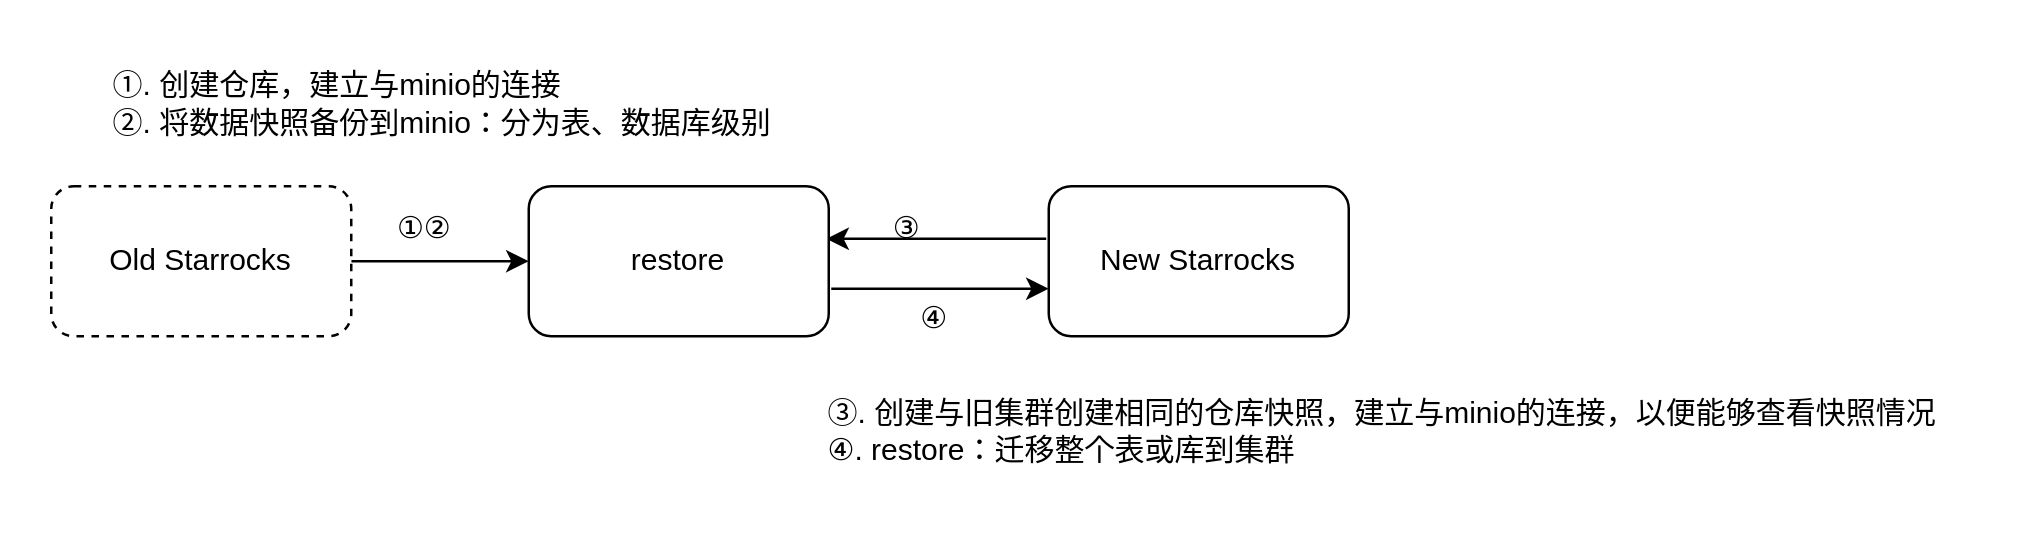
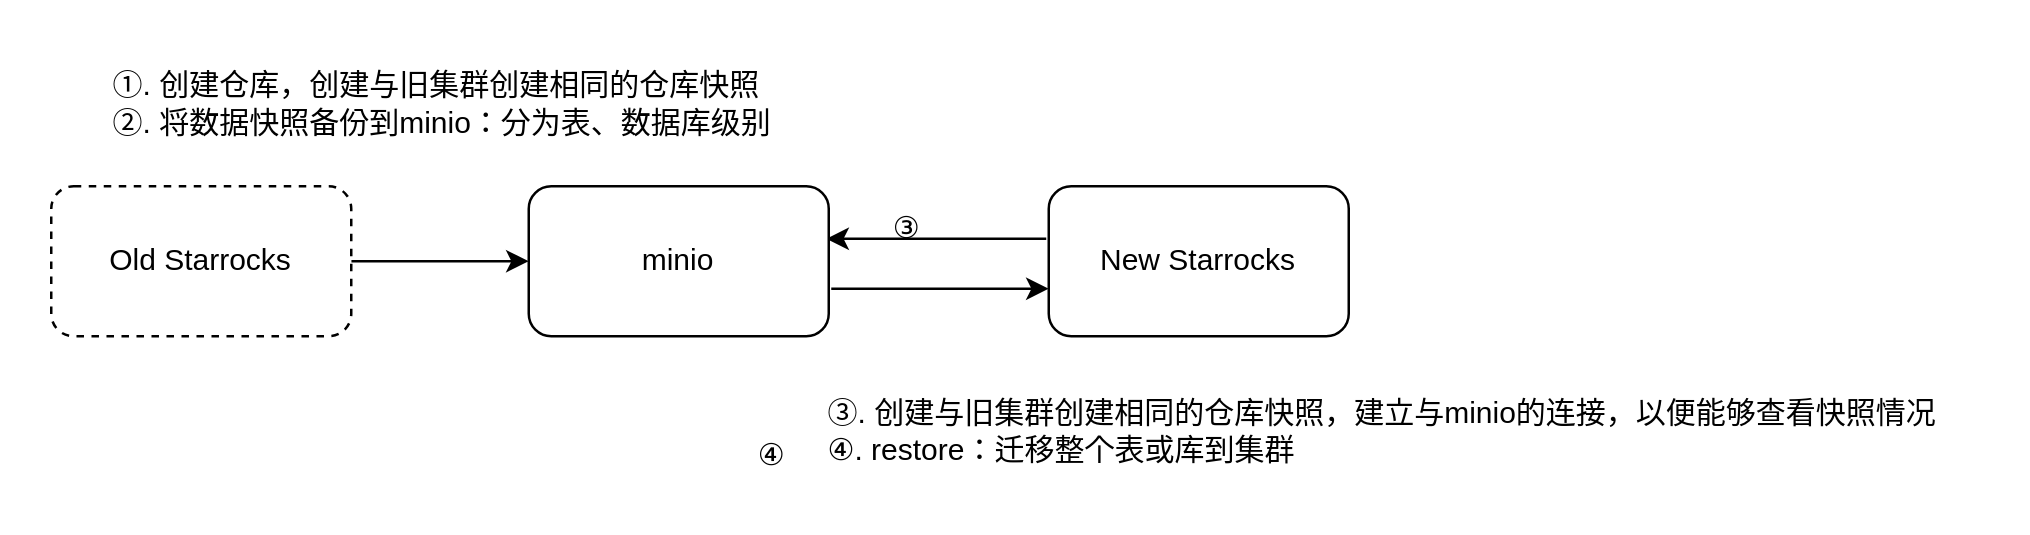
node "①. 创建仓库，建立与minio的连接 ②. 将数据快照备份到minio：分为表、数据库级别": label "①. 创建仓库，建立与minio的连接 ②. 将数据快照备份到minio：分为表、数据库级别" -> "①. 创建仓库，创建与旧集群创建相同的仓库快照 ②. 将数据快照备份到minio：分为表、数据库级别"
node "①②": removed
node "restore": label "restore" -> "minio"
node "④": moved (934, 319) -> (771, 456)
